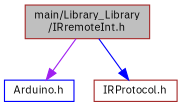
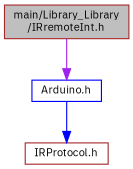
edge "main/Library_Library /IRremoteInt.h" -> "IRProtocol.h": now "Arduino.h" -> "IRProtocol.h"
